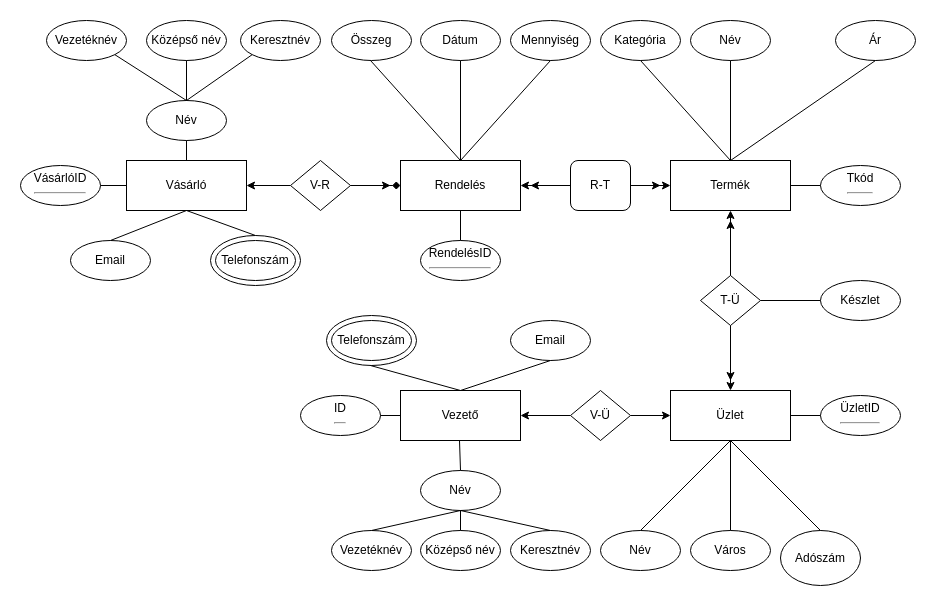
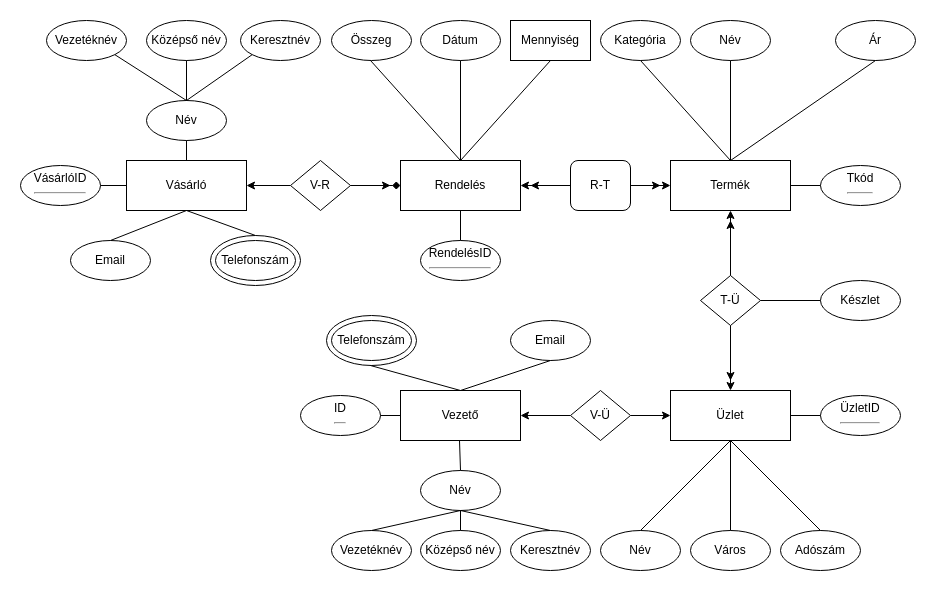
node "Mennyiség": shape ellipse -> rectangle
node "Adószám": size 80x55 -> 80x40
